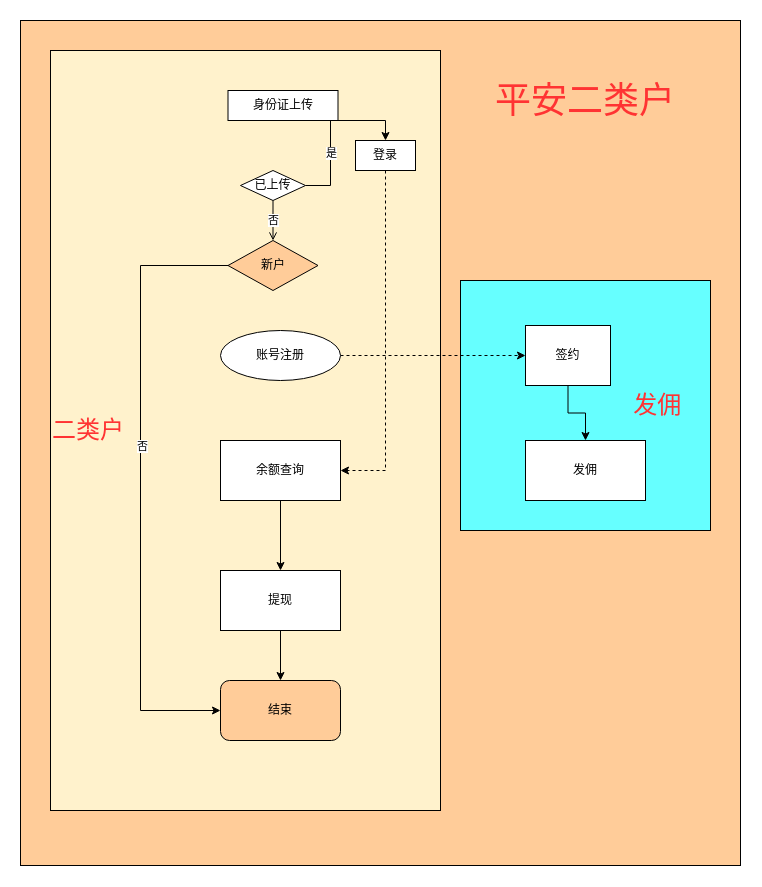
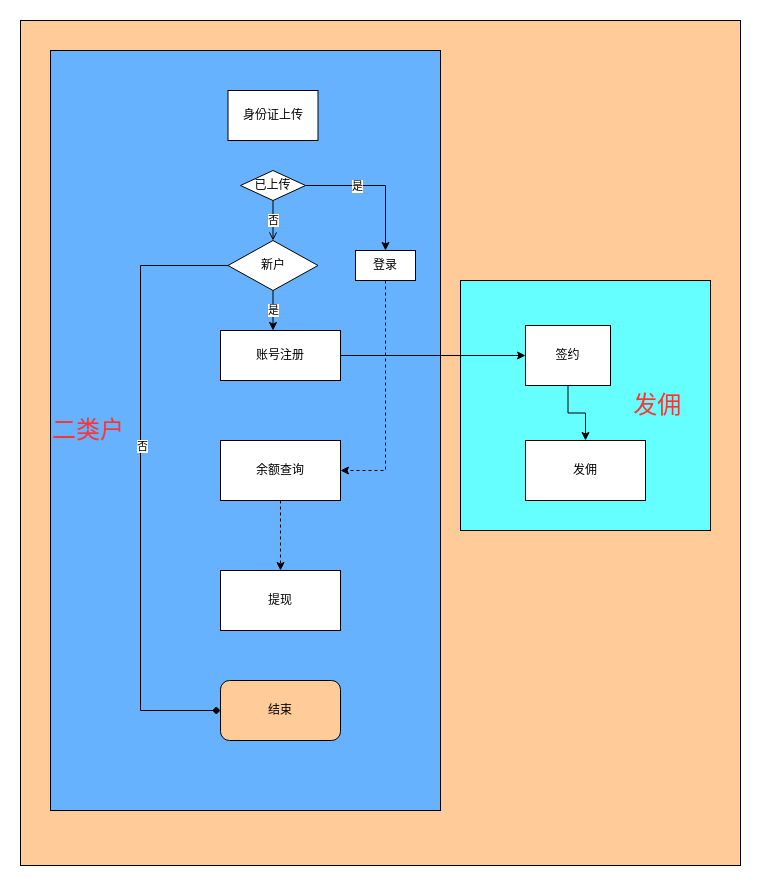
node "平安二类户": removed
node "身份证上传": size 110x30 -> 90x50
node "登录": moved (386, 156) -> (386, 266)
node "新户": fillcolor #ffcc99 -> #ffffff
edge "新户" -> "账号注册": added, label "是"
node "账号注册": shape ellipse -> rectangle
edge "账号注册" -> "签约": style dashed -> solid
node "二类户": fillcolor #fff2cc -> #66b2ff
edge "余额查询" -> "提现": style solid -> dashed
edge "新户" -> "结束": arrowhead classic -> diamond
edge "提现" -> "结束": removed
